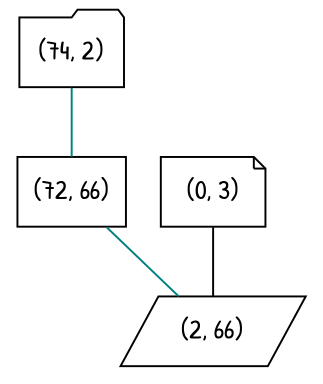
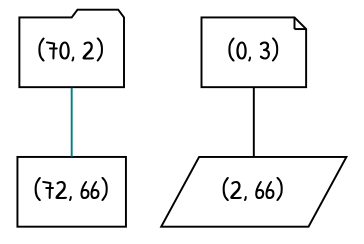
node "(74, 2)": label "(74, 2)" -> "(70, 2)"
edge "(72, 66)" -- "(2, 66)": removed
